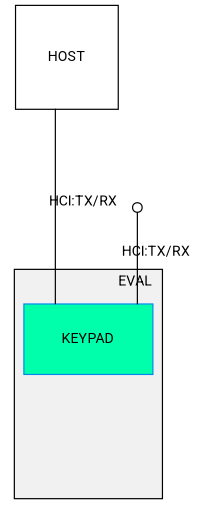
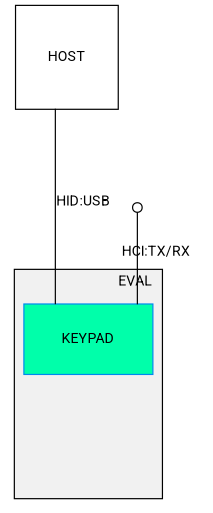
edge "HOST" -- "KEYPAD": label "HCI:TX/RX" -> "HID:USB"
